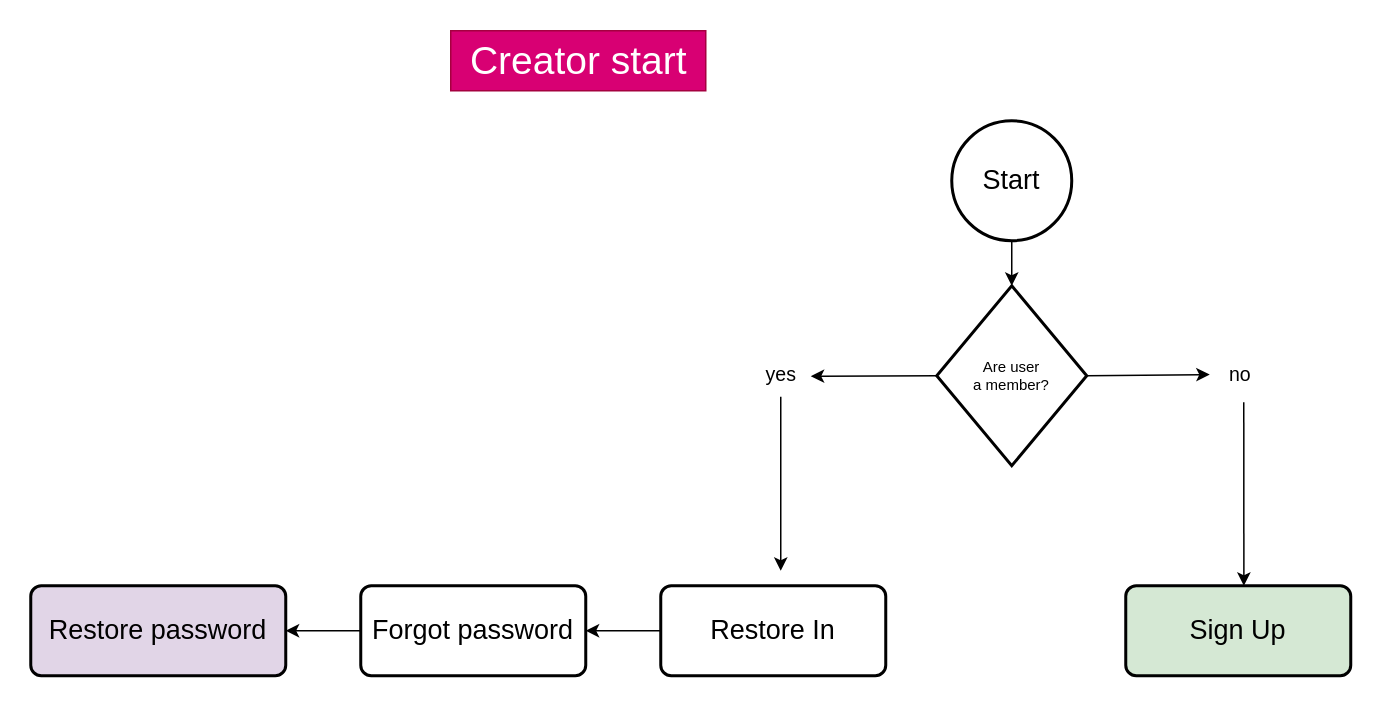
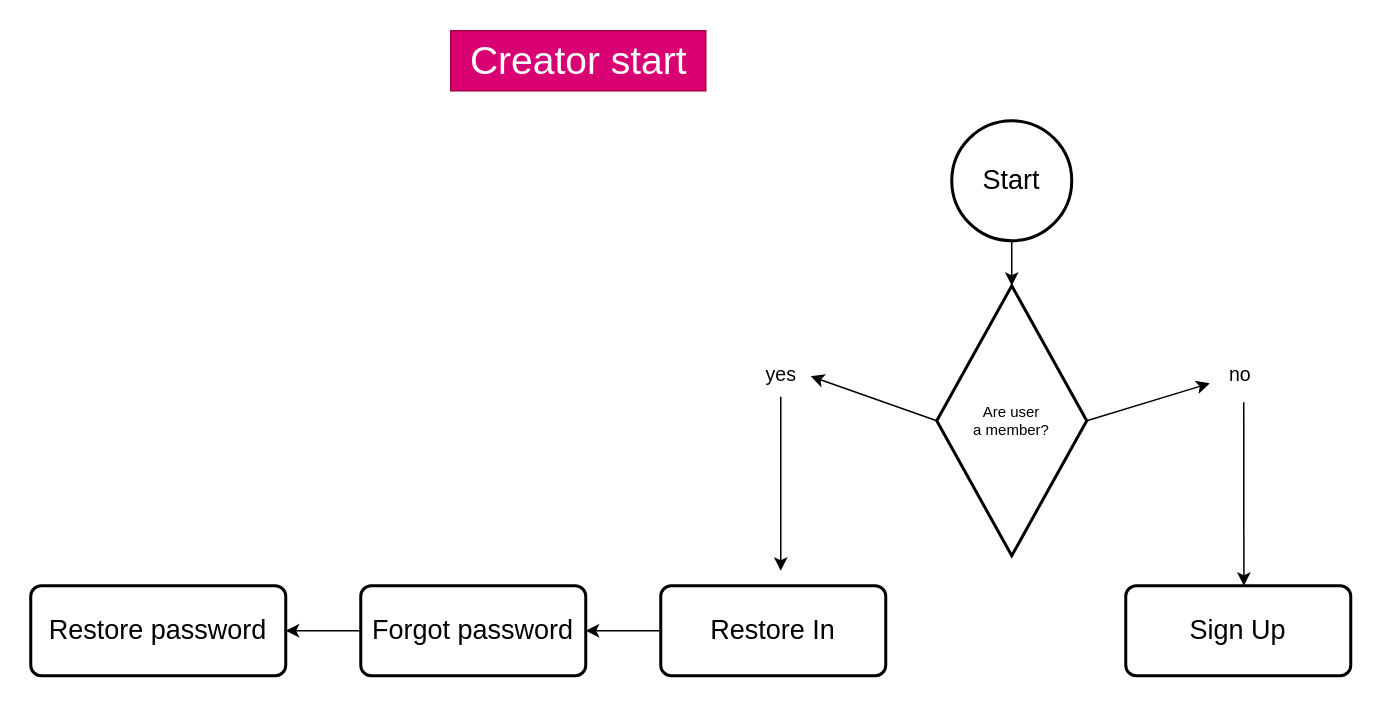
node "Are user a member?": size 150x180 -> 150x270
node "Restore password": fillcolor #e1d5e7 -> #ffffff
node "Sign Up": fillcolor #d5e8d4 -> #ffffff
